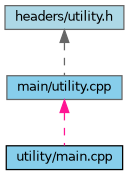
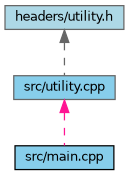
node "main/utility.cpp": label "main/utility.cpp" -> "src/utility.cpp"
node "utility/main.cpp": label "utility/main.cpp" -> "src/main.cpp"
